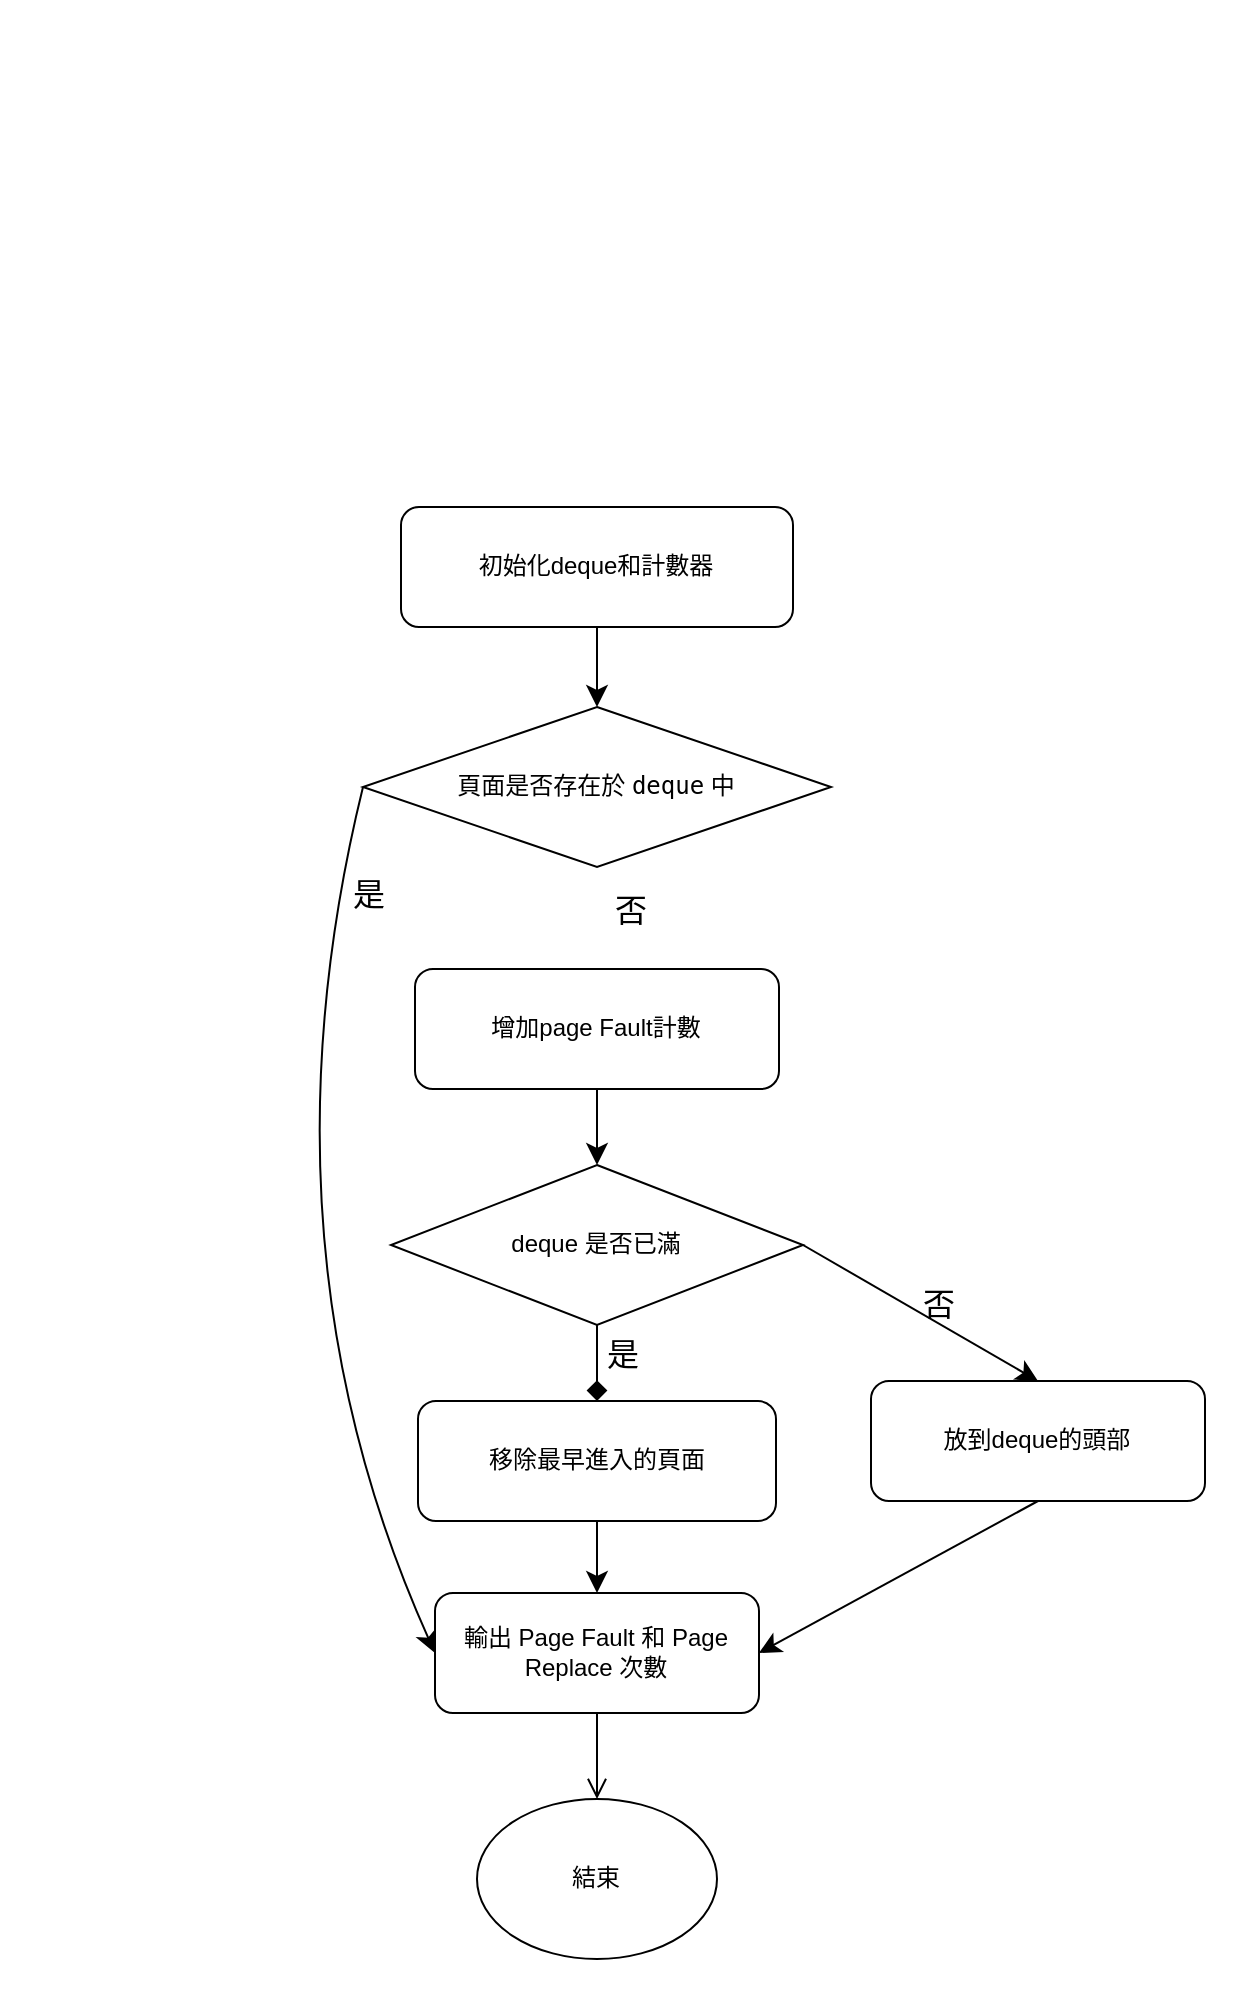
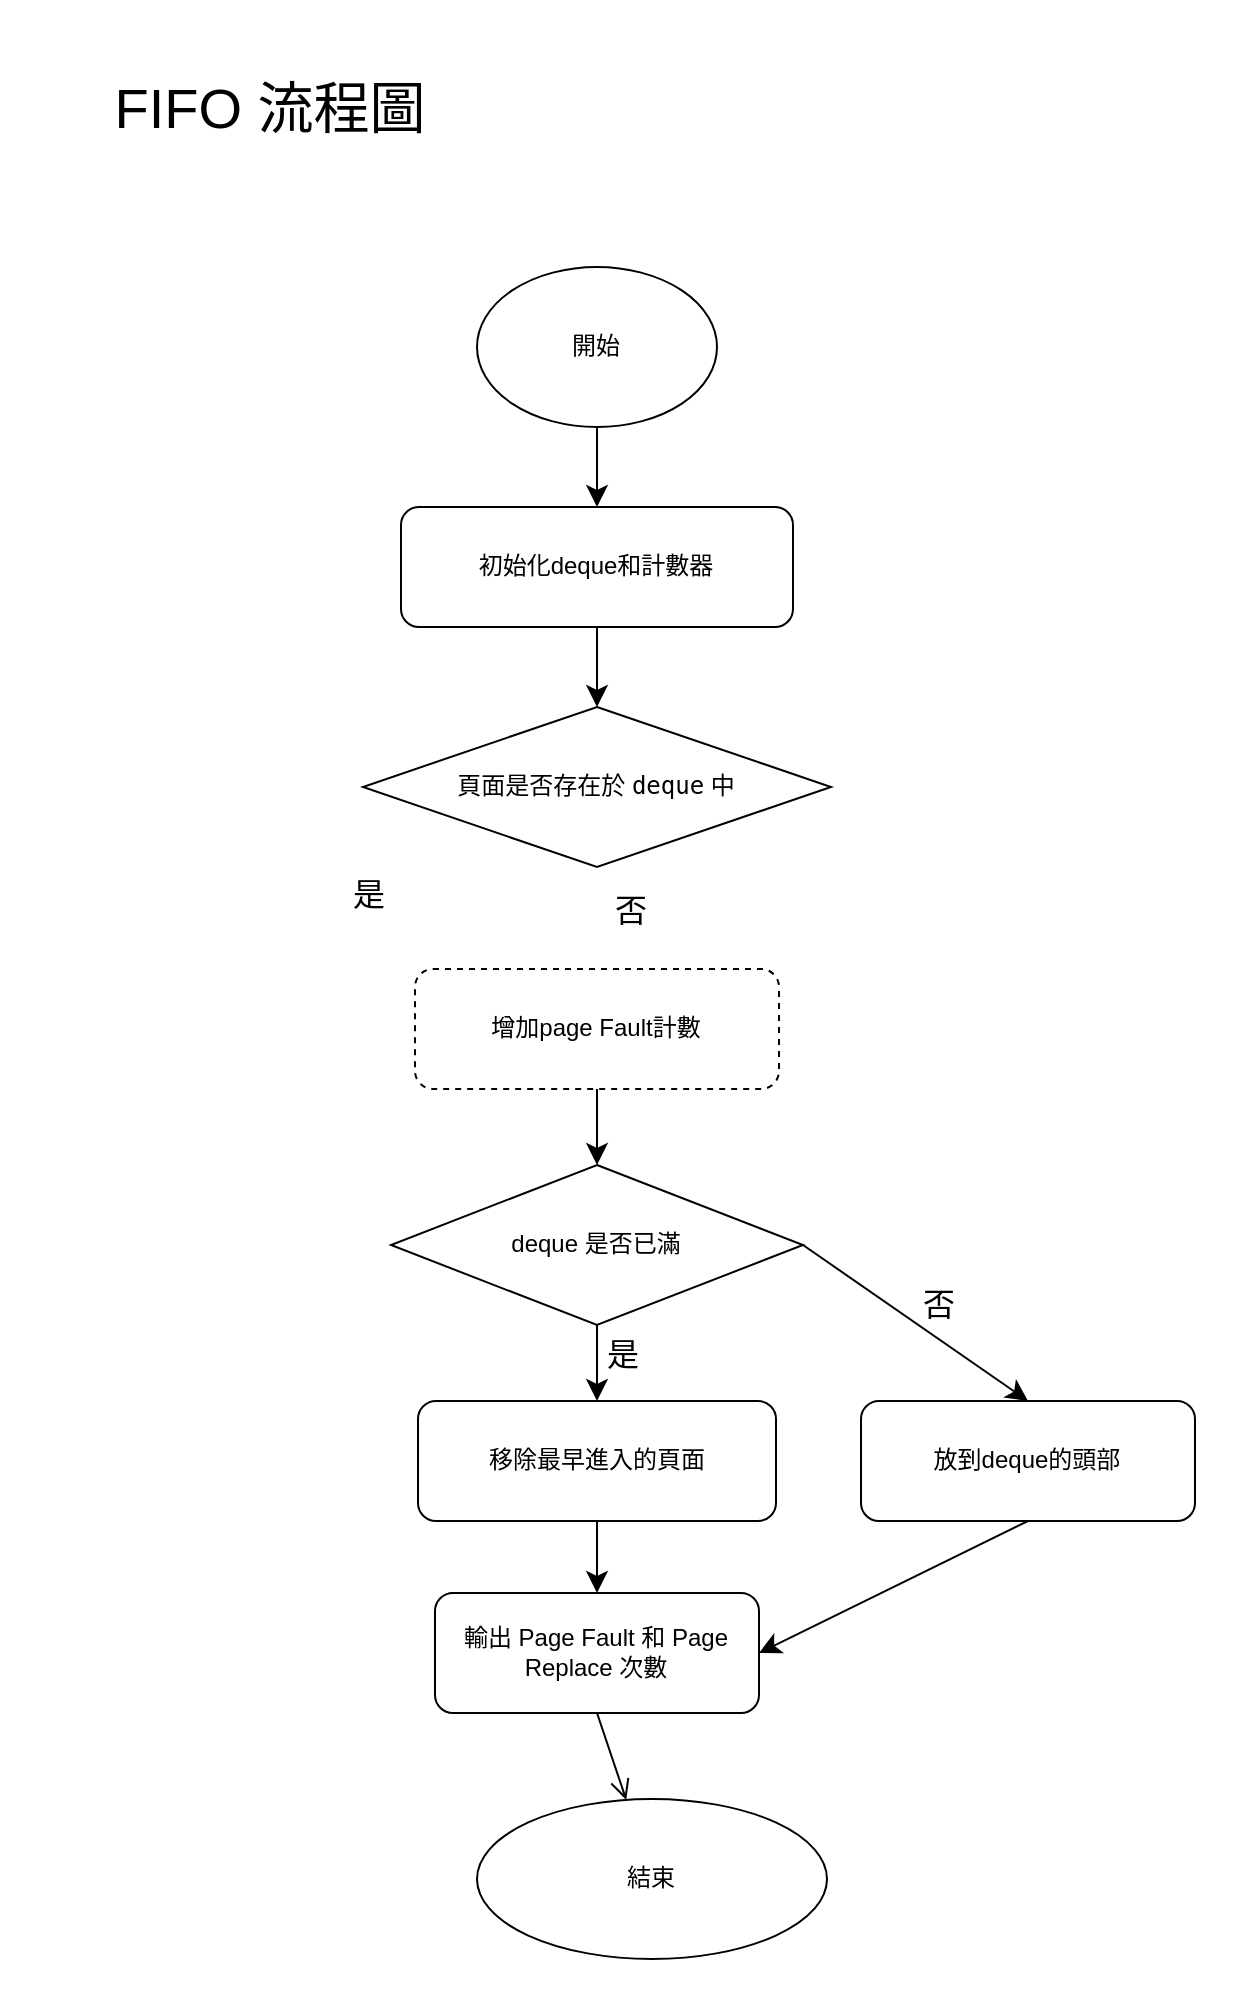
node "FIFO 流程圖": added
node "開始": added
edge "開始" -> "初始化deque和計數器": added
node "增加page Fault計數": style solid -> dashed
edge "頁面是否存在於 deque 中" -> "輸出 Page Fault 和 Page Replace 次數": removed
edge "deque 是否已滿" -> "移除最早進入的頁面": arrowhead diamond -> classic
node "放到deque的頭部": moved (1038, 1441) -> (1028, 1461)
node "結束": size 240x160 -> 350x160
